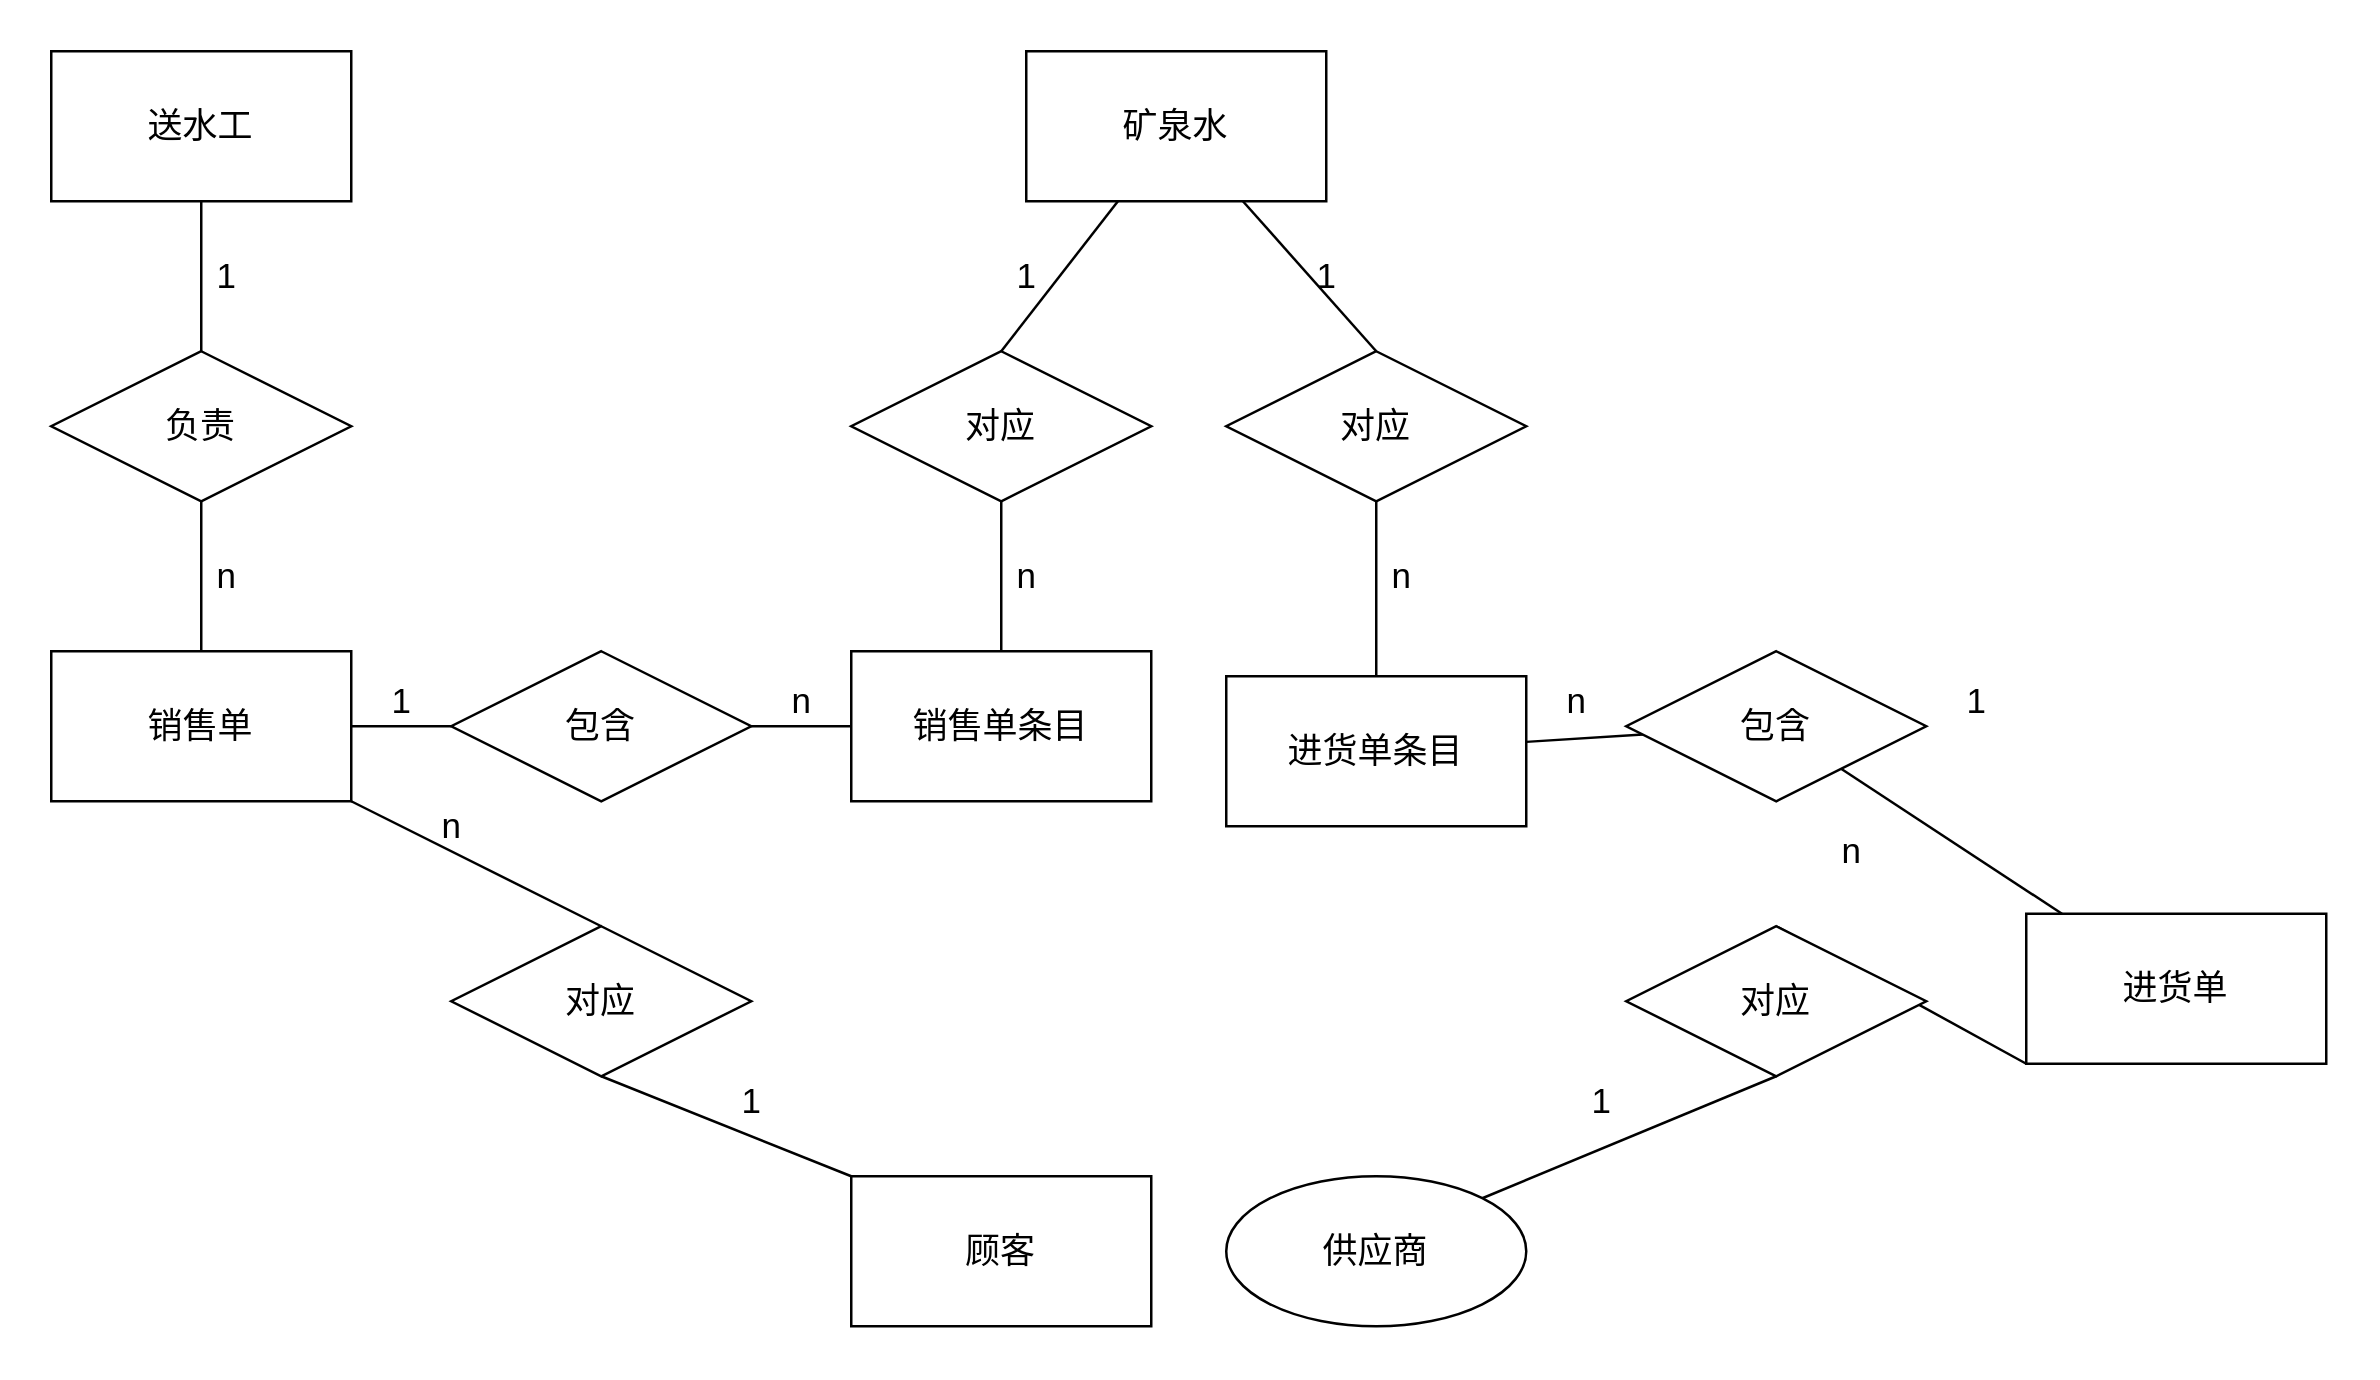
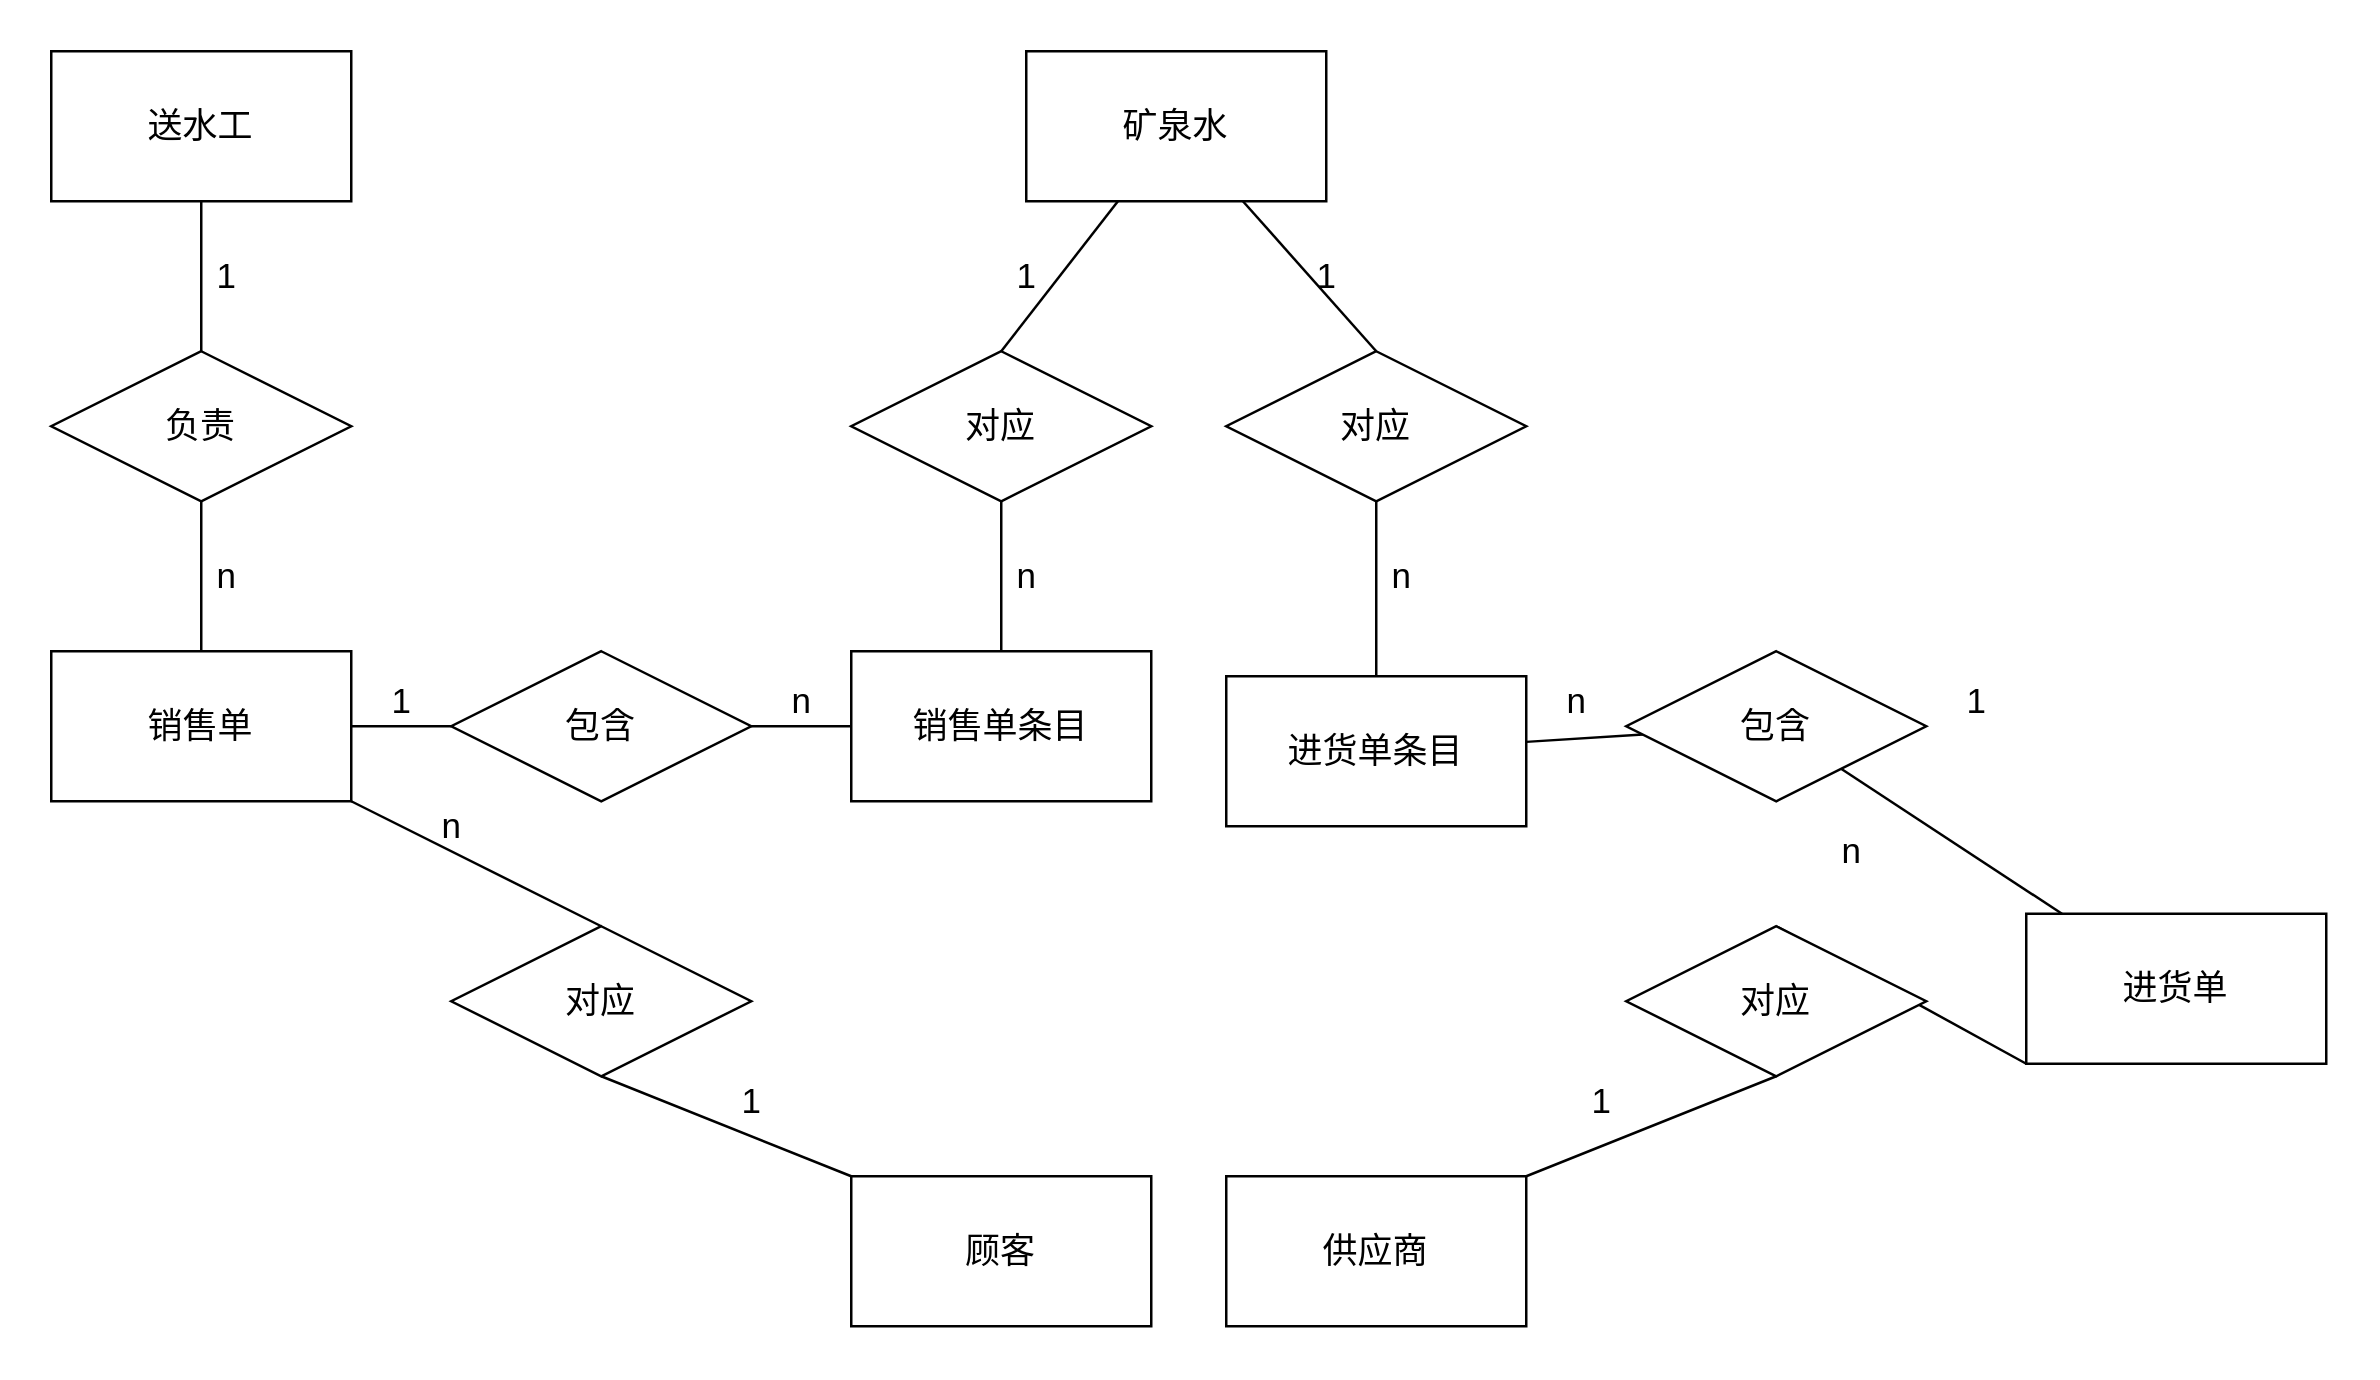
node "供应商": shape ellipse -> rectangle
